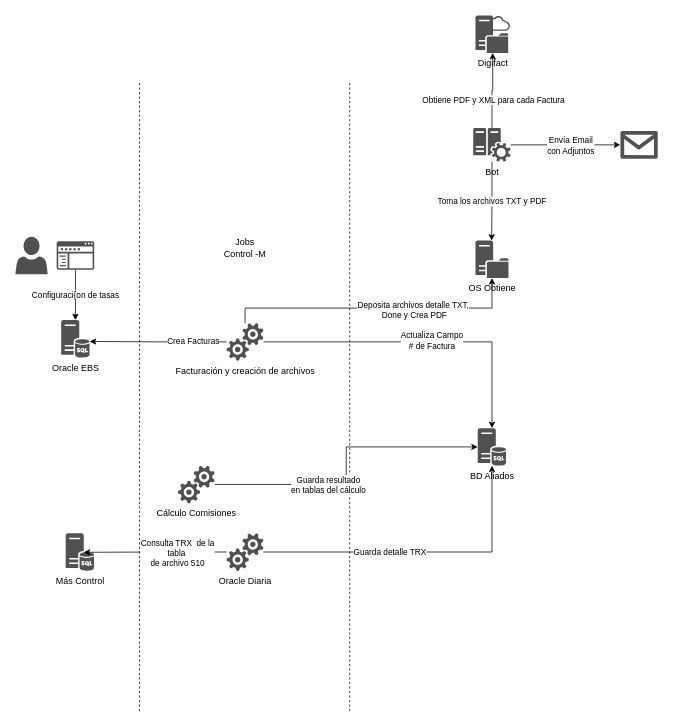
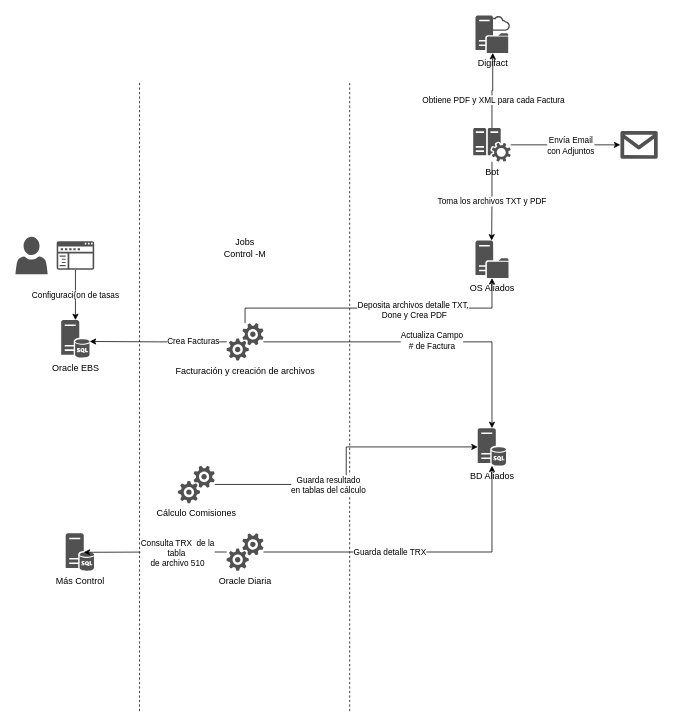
node "OS Obtiene": label "OS Obtiene" -> "OS Aliados"
